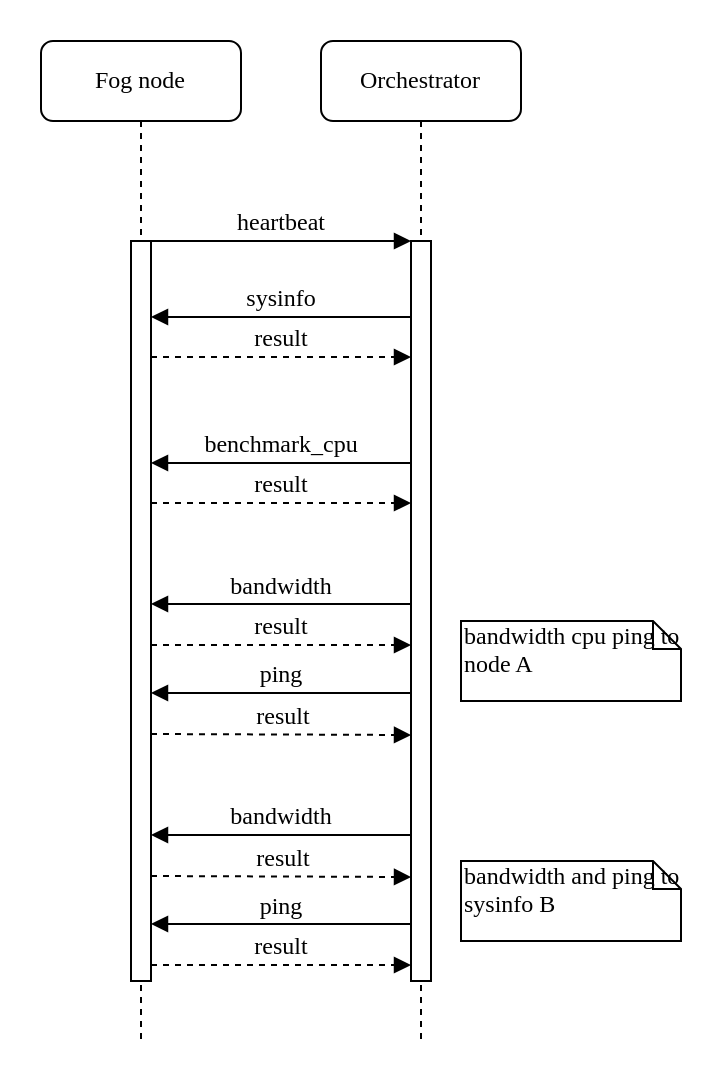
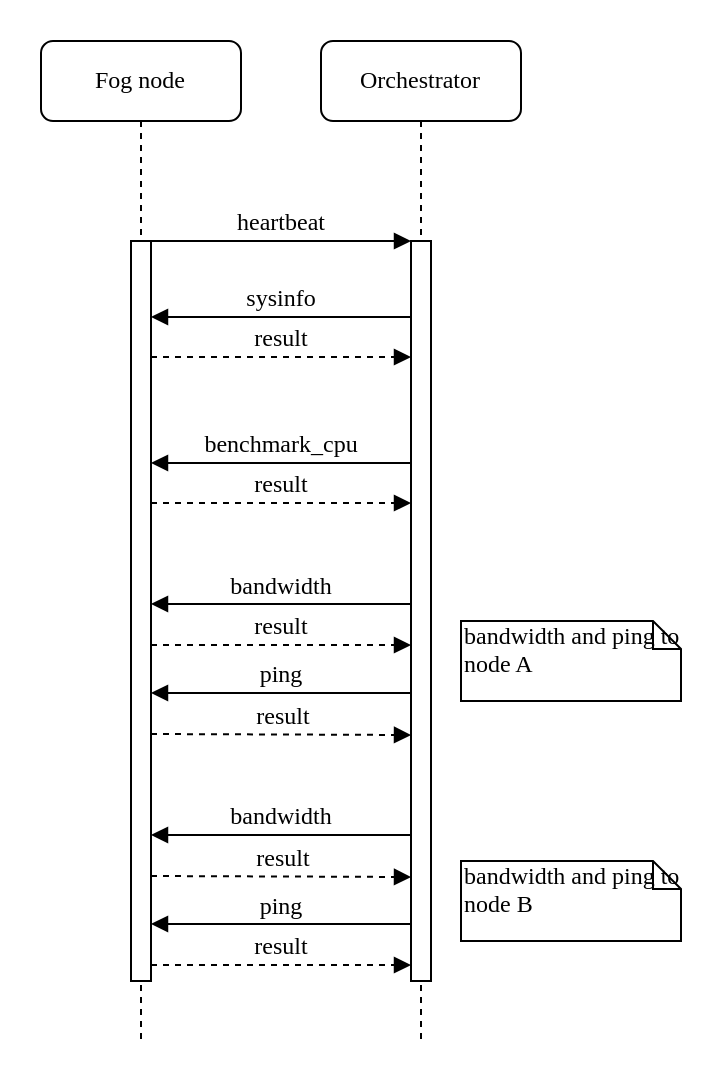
node "bandwidth cpu ping to node A": label "bandwidth cpu ping to node A" -> "bandwidth and ping to node A"
node "bandwidth and ping to sysinfo B": label "bandwidth and ping to sysinfo B" -> "bandwidth and ping to node B"
